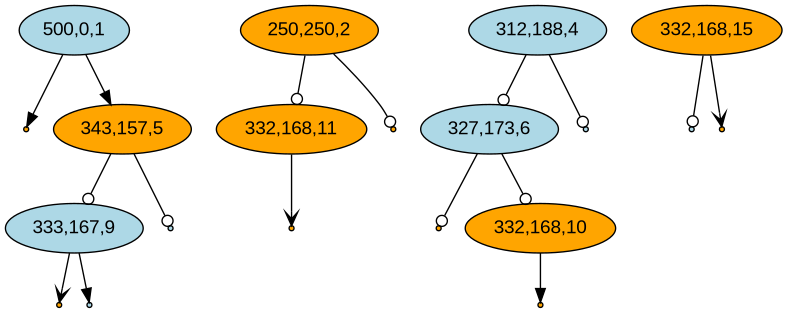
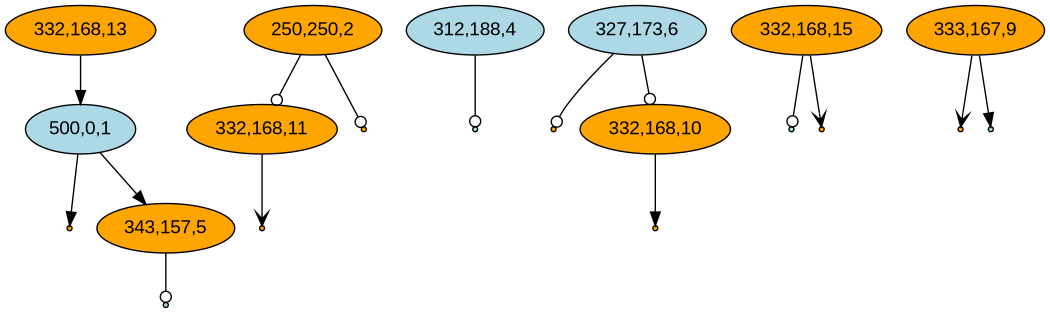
node "332,168,13": added
edge "312,188,4" -> "327,173,6": removed
edge "343,157,5" -> "333,167,9": removed
node "333,167,9": fillcolor lightblue -> orange
